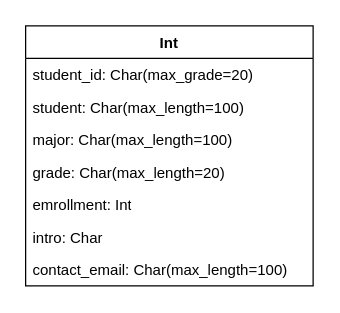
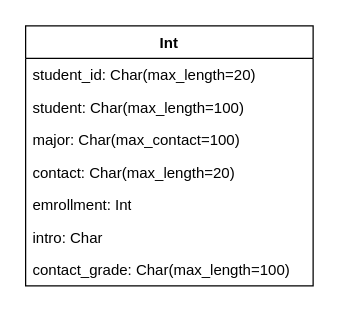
node "student_id: Char(max_grade=20)": label "student_id: Char(max_grade=20)" -> "student_id: Char(max_length=20)"
node "major: Char(max_length=100)": label "major: Char(max_length=100)" -> "major: Char(max_contact=100)"
node "grade: Char(max_length=20)": label "grade: Char(max_length=20)" -> "contact: Char(max_length=20)"
node "contact_email: Char(max_length=100)": label "contact_email: Char(max_length=100)" -> "contact_grade: Char(max_length=100)"
